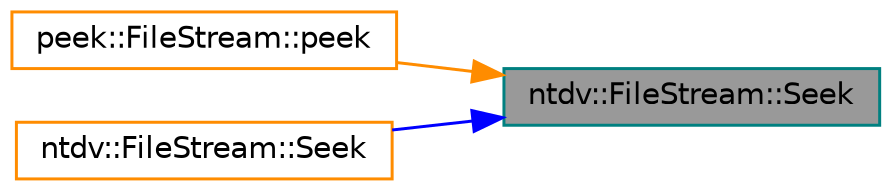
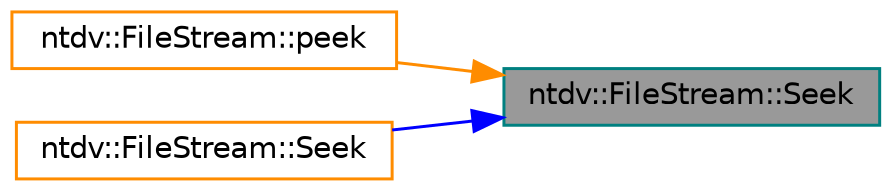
node "peek::FileStream::peek": label "peek::FileStream::peek" -> "ntdv::FileStream::peek"
